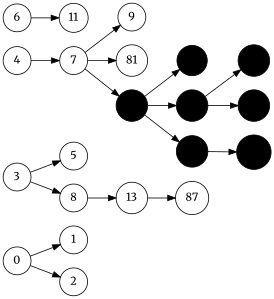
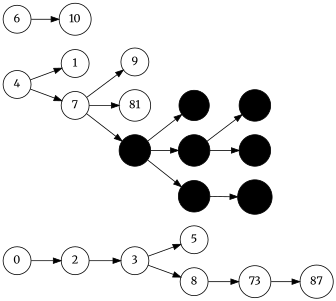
node "11": label "11" -> "10"
node "13": label "13" -> "73"
edge "0" -> "1": now "4" -> "1"
edge "2" -> "3": added
